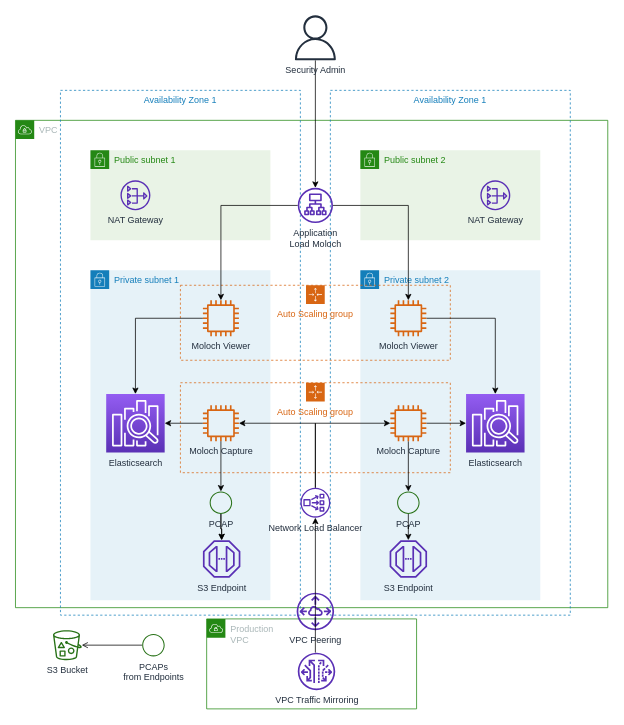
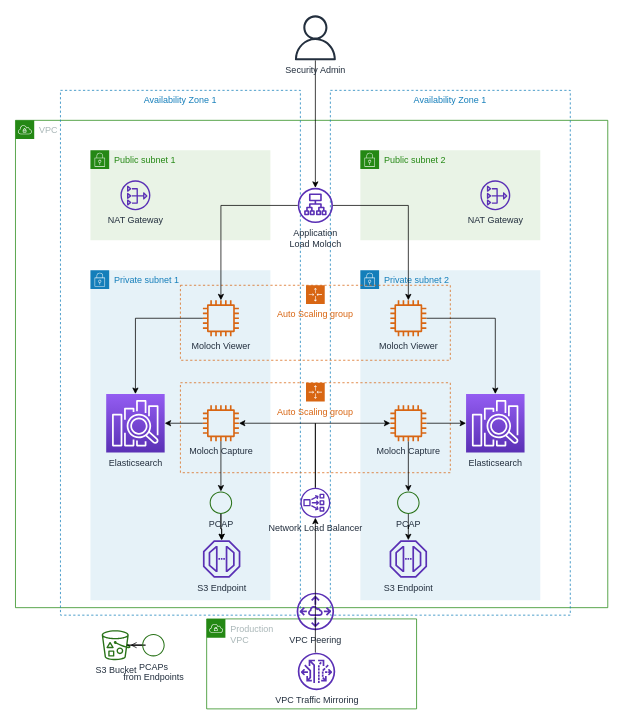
node "S3 Bucket": moved (67, 645) -> (116, 645)
